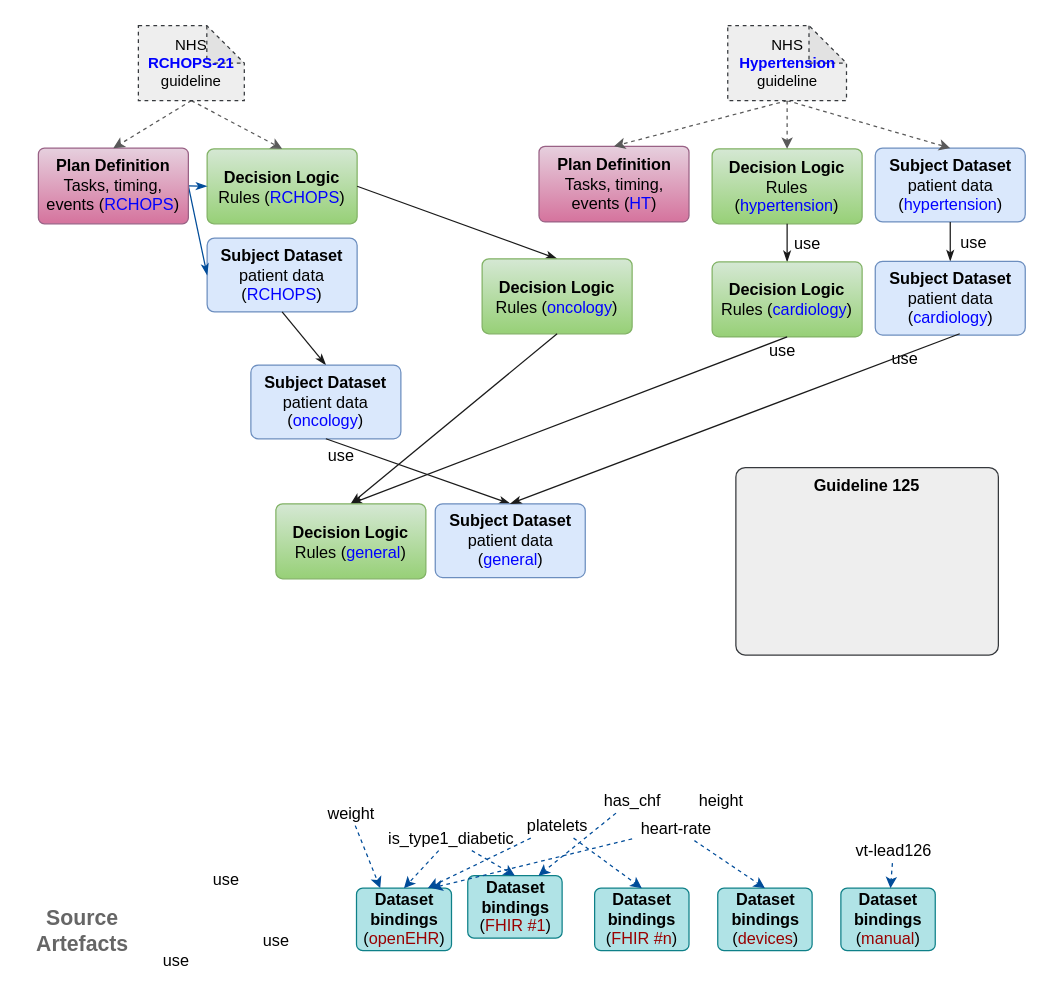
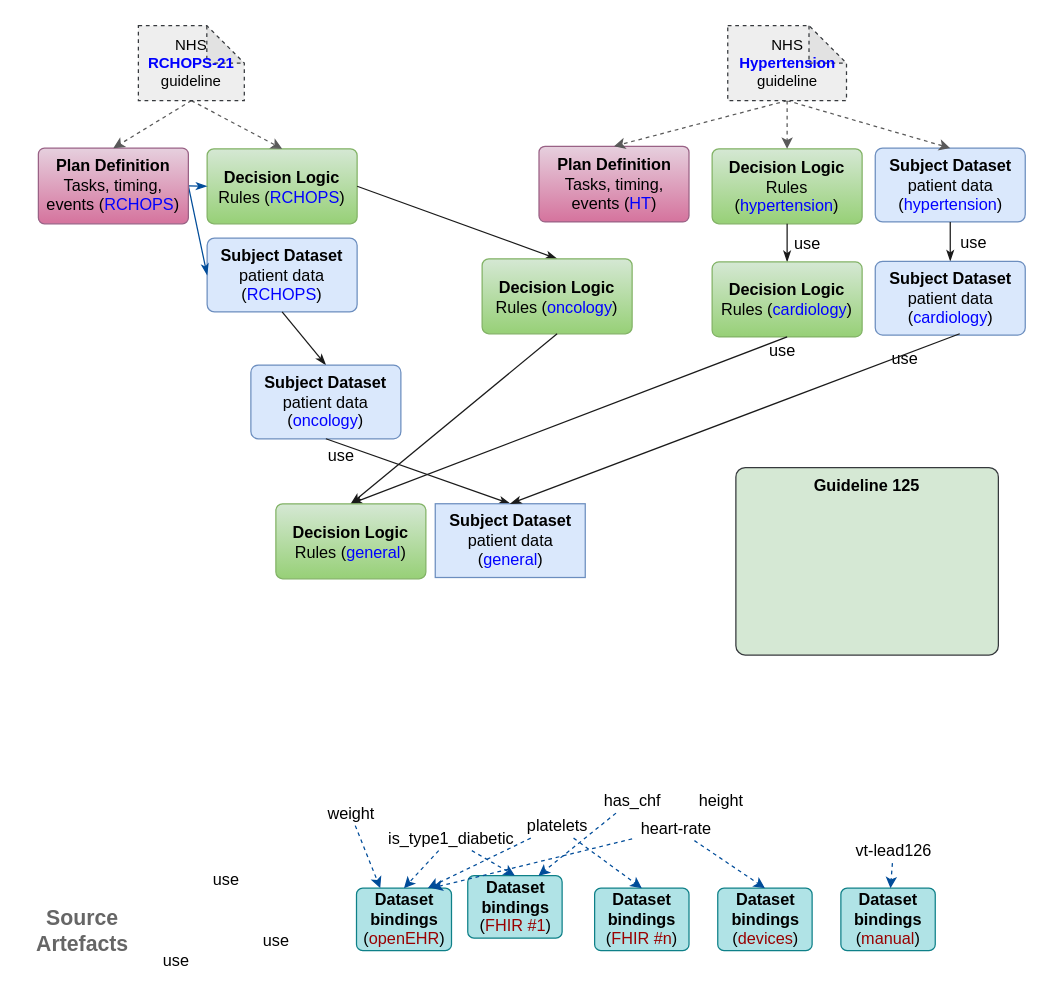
node "Subject Datasetpatient data (general)": shape rounded rectangle -> rectangle
node "Guideline 125": fillcolor #eeeeee -> #d5e8d4
